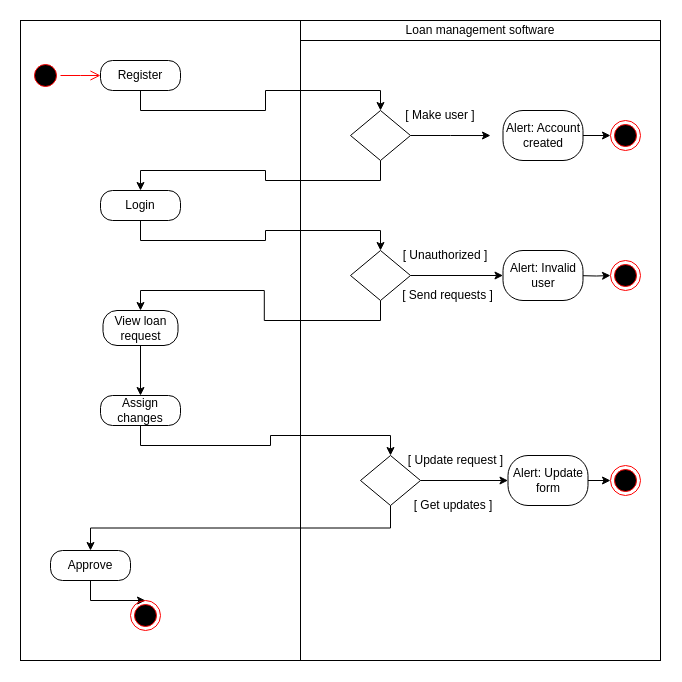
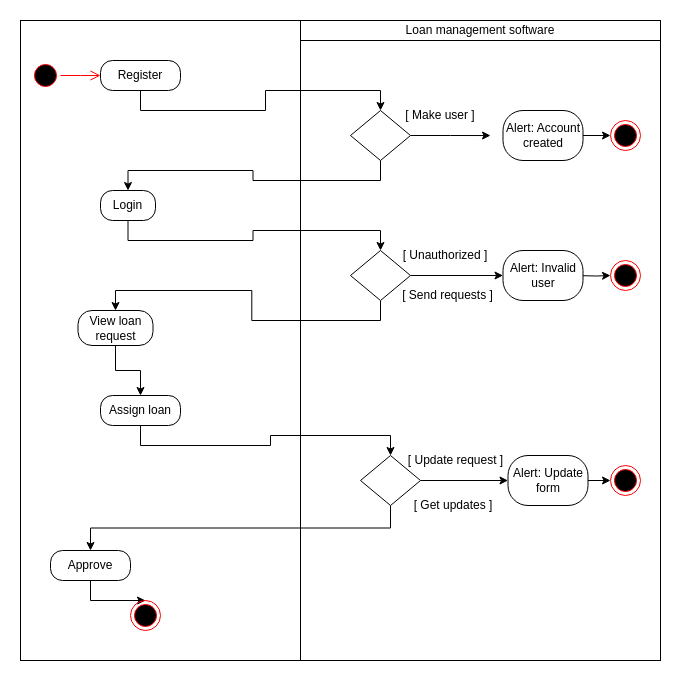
node "Login": size 80x30 -> 55x30
node "View loan request": moved (141, 328) -> (116, 328)
node "Assign changes": label "Assign changes" -> "Assign loan"
